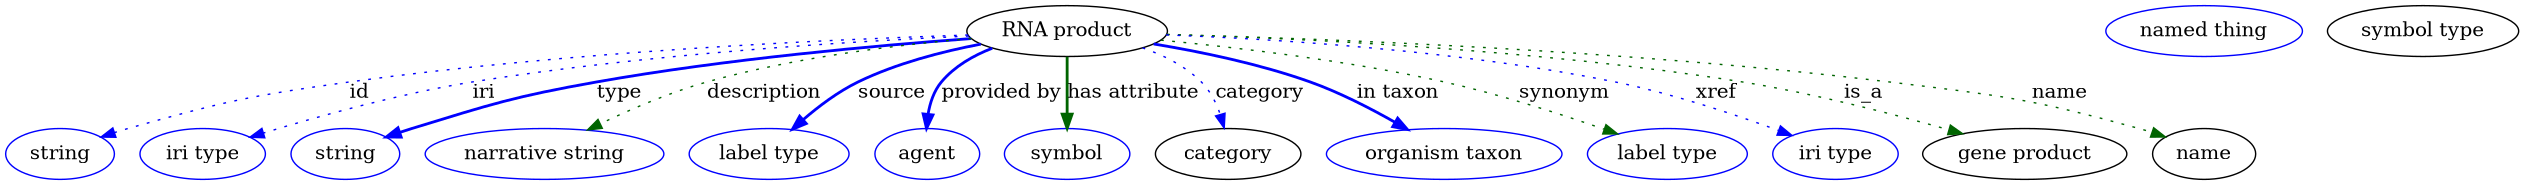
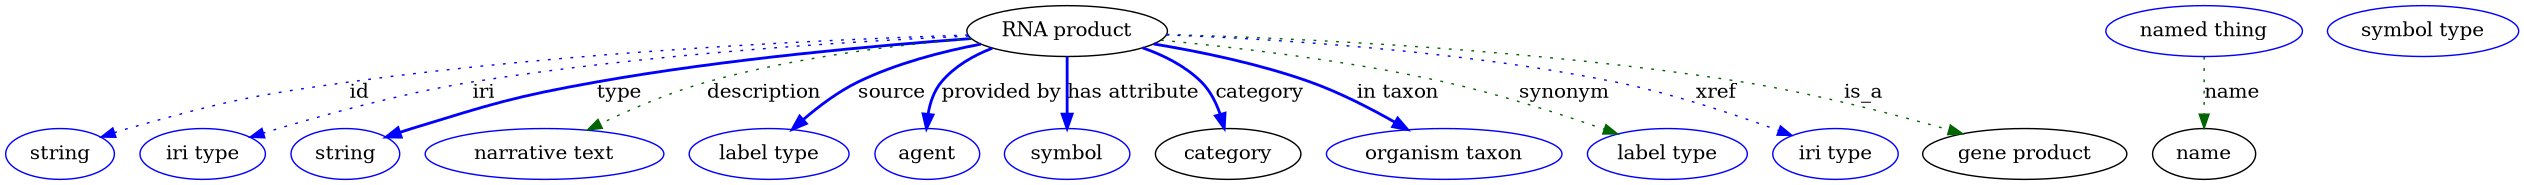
node "symbol type": color black -> blue
edge "RNA product" -> "name": now "named thing" -> "name"
edge "RNA product" -> "category": style dotted -> bold
edge "RNA product" -> "symbol": color darkgreen -> blue
node "narrative string": label "narrative string" -> "narrative text"
